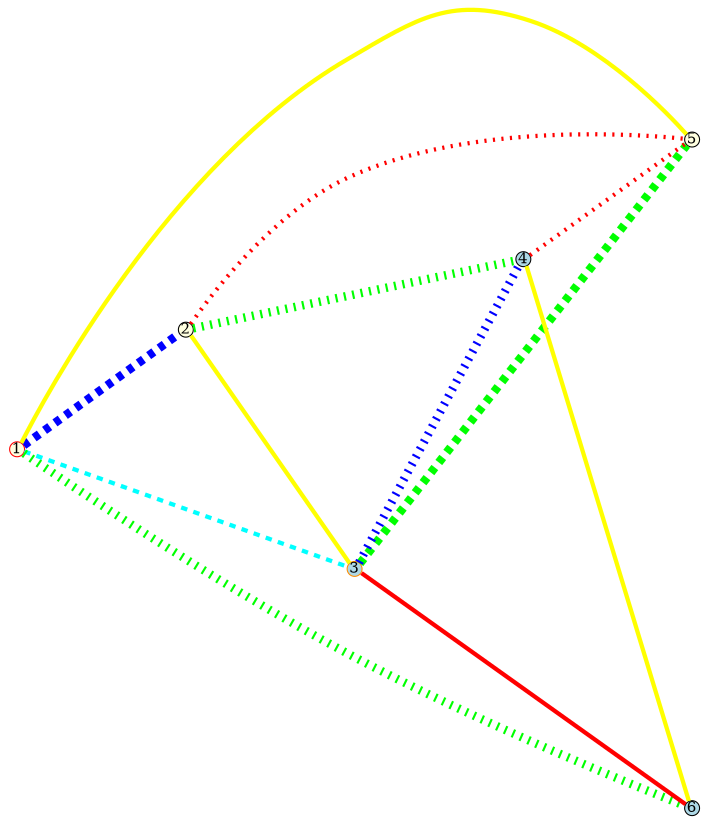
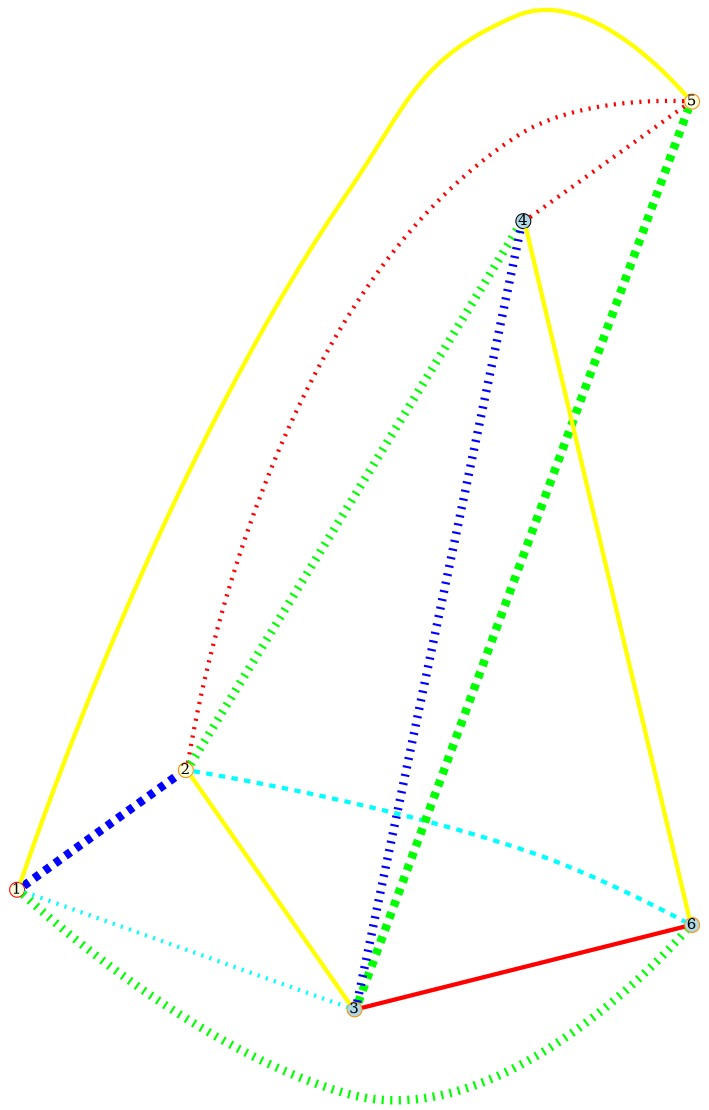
node "5": color black -> darkorange
node "2": color black -> darkorange
edge "1" -- "3": style dashed -> dotted
node "6": color black -> darkorange
edge "2" -- "6": added
